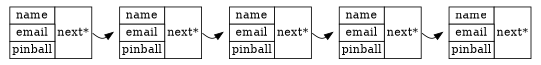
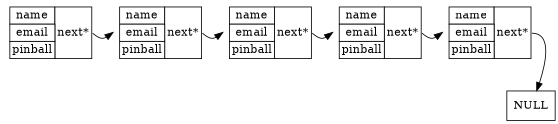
node "NULL": added
